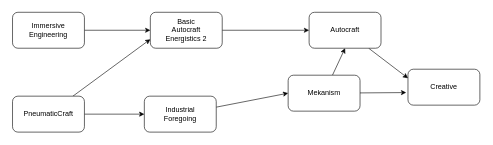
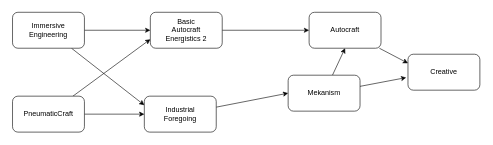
edge "Immersive Engineering" -> "Industrial Foregoing": added
node "Creative": moved (444, 87) -> (444, 72)
